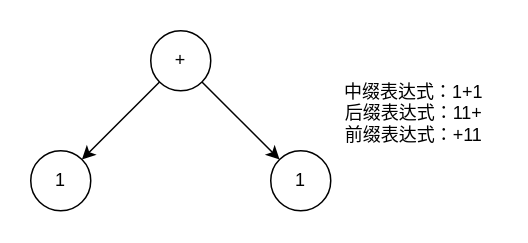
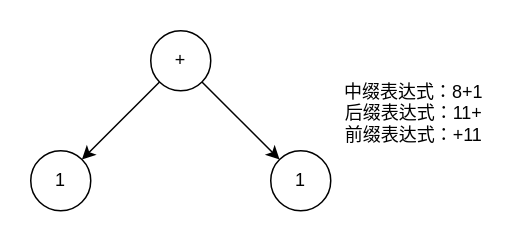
node "中缀表达式：1+1 后缀表达式：11+ 前缀表达式：+11": label "中缀表达式：1+1 后缀表达式：11+ 前缀表达式：+11" -> "中缀表达式：8+1 后缀表达式：11+ 前缀表达式：+11"
